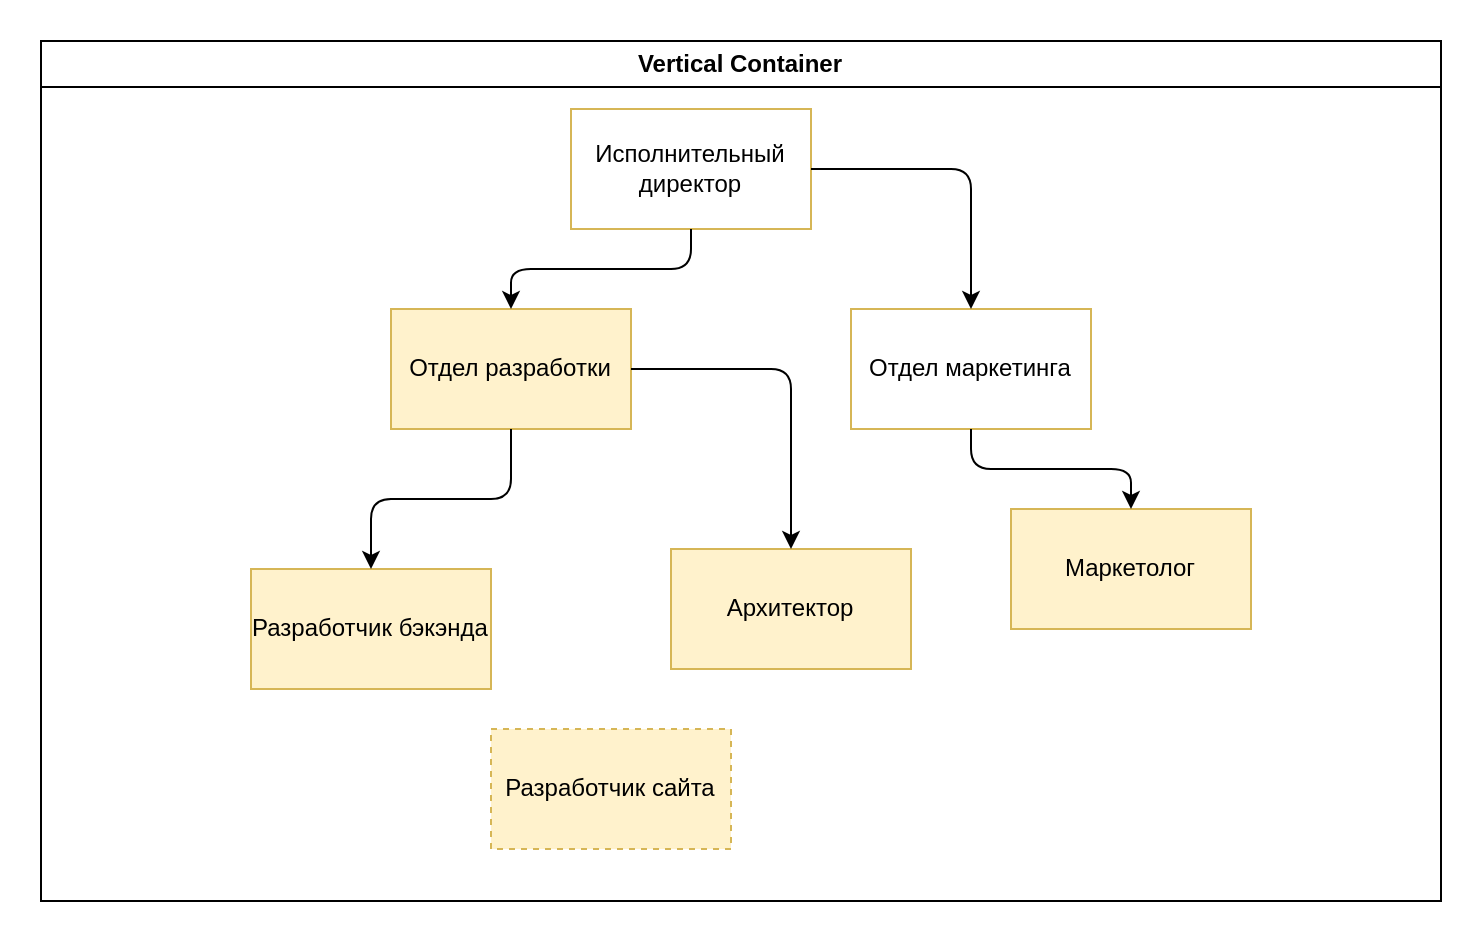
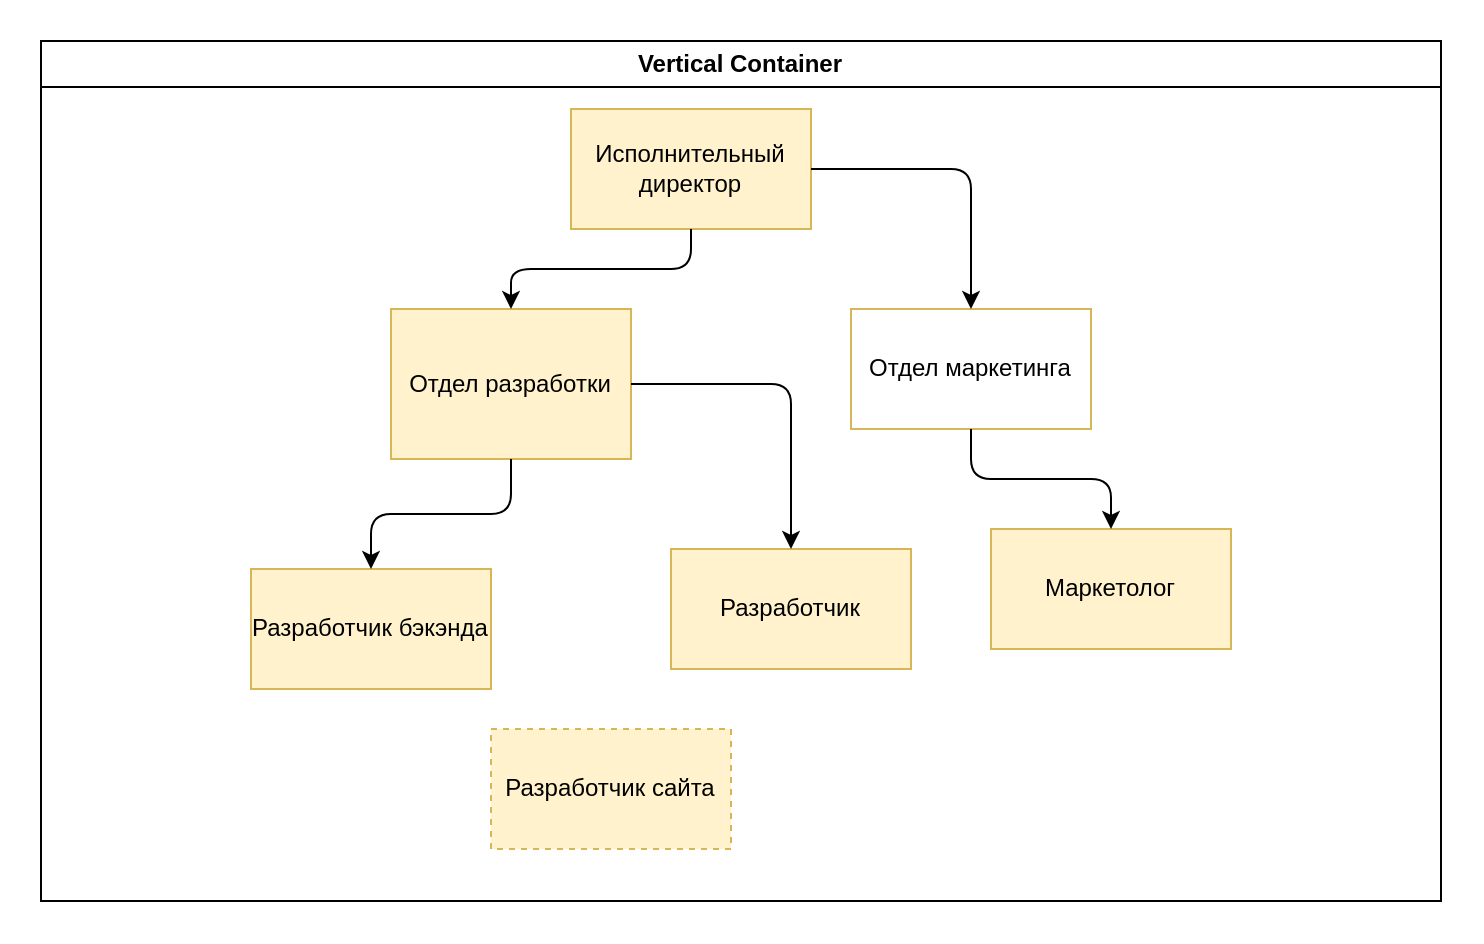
node "Исполнительный директор": fillcolor #ffffff -> #fff2cc
node "Отдел разработки": size 240x120 -> 240x150
node "Маркетолог": moved (1131, 569) -> (1111, 589)
node "Архитектор": label "Архитектор" -> "Разработчик"
